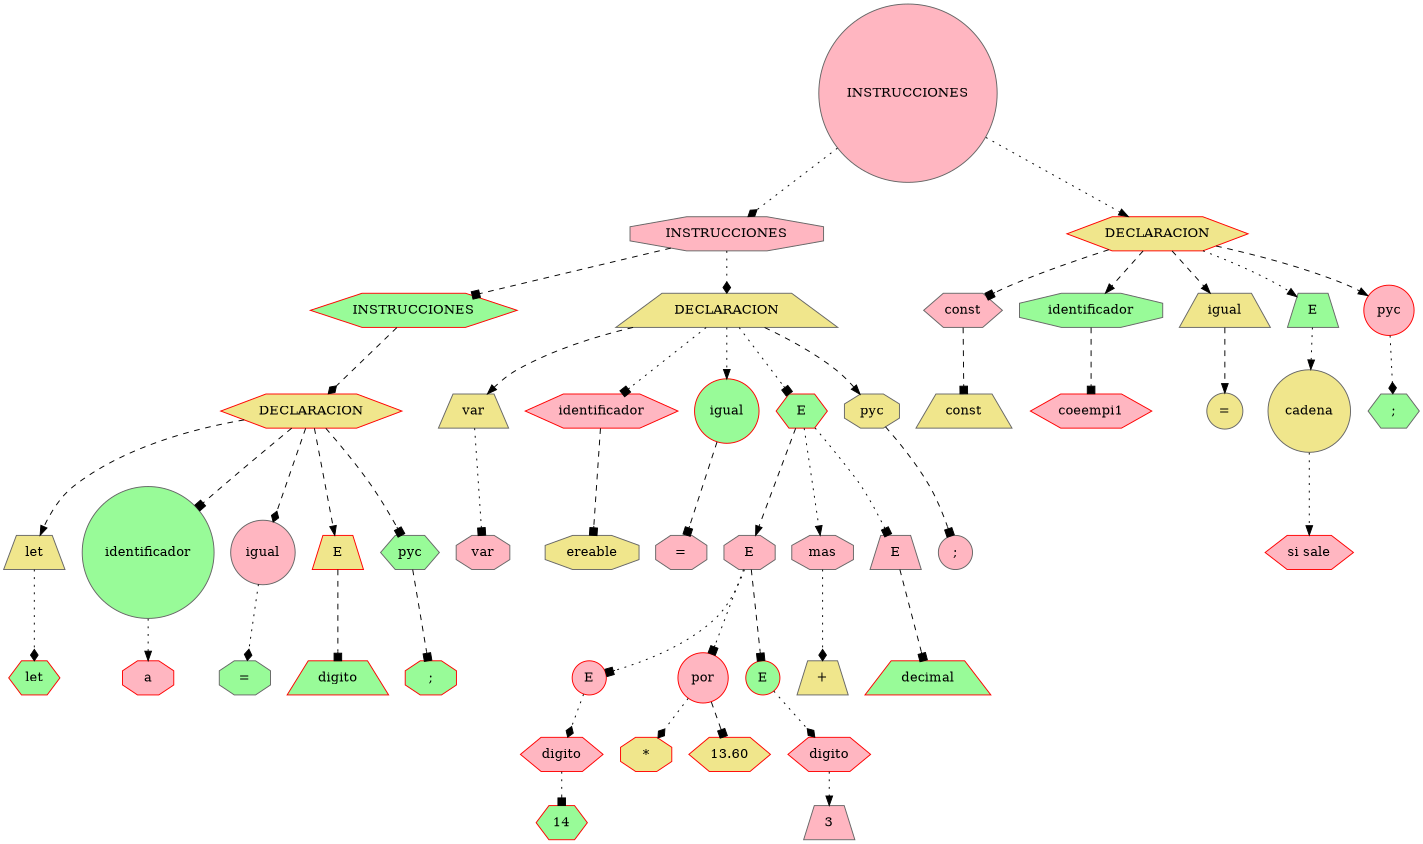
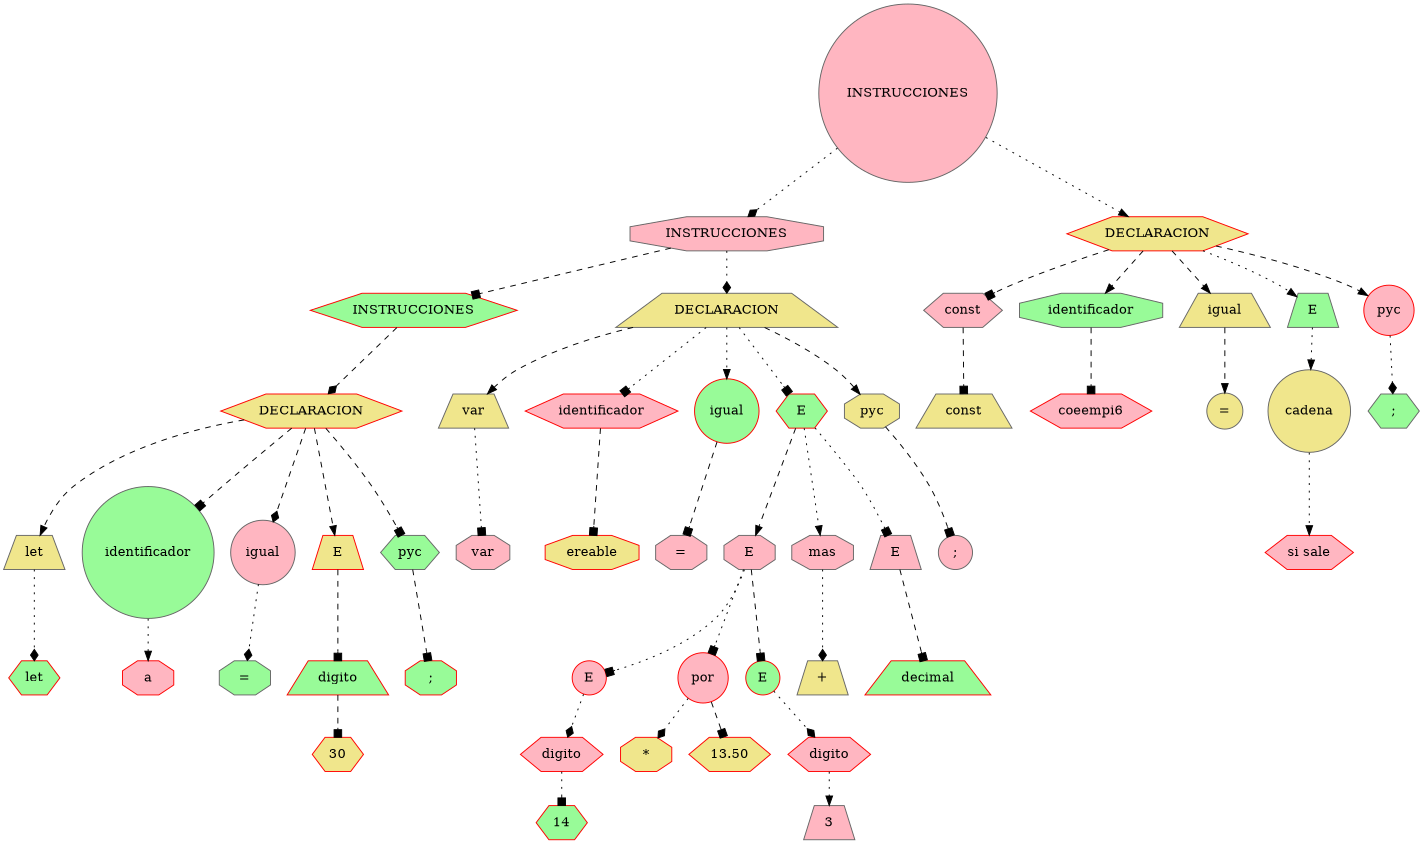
node "coeempi1": label "coeempi1" -> "coeempi6"
node "ereable": color gray40 -> red
node "30": added
node "13.60": label "13.60" -> "13.50"
